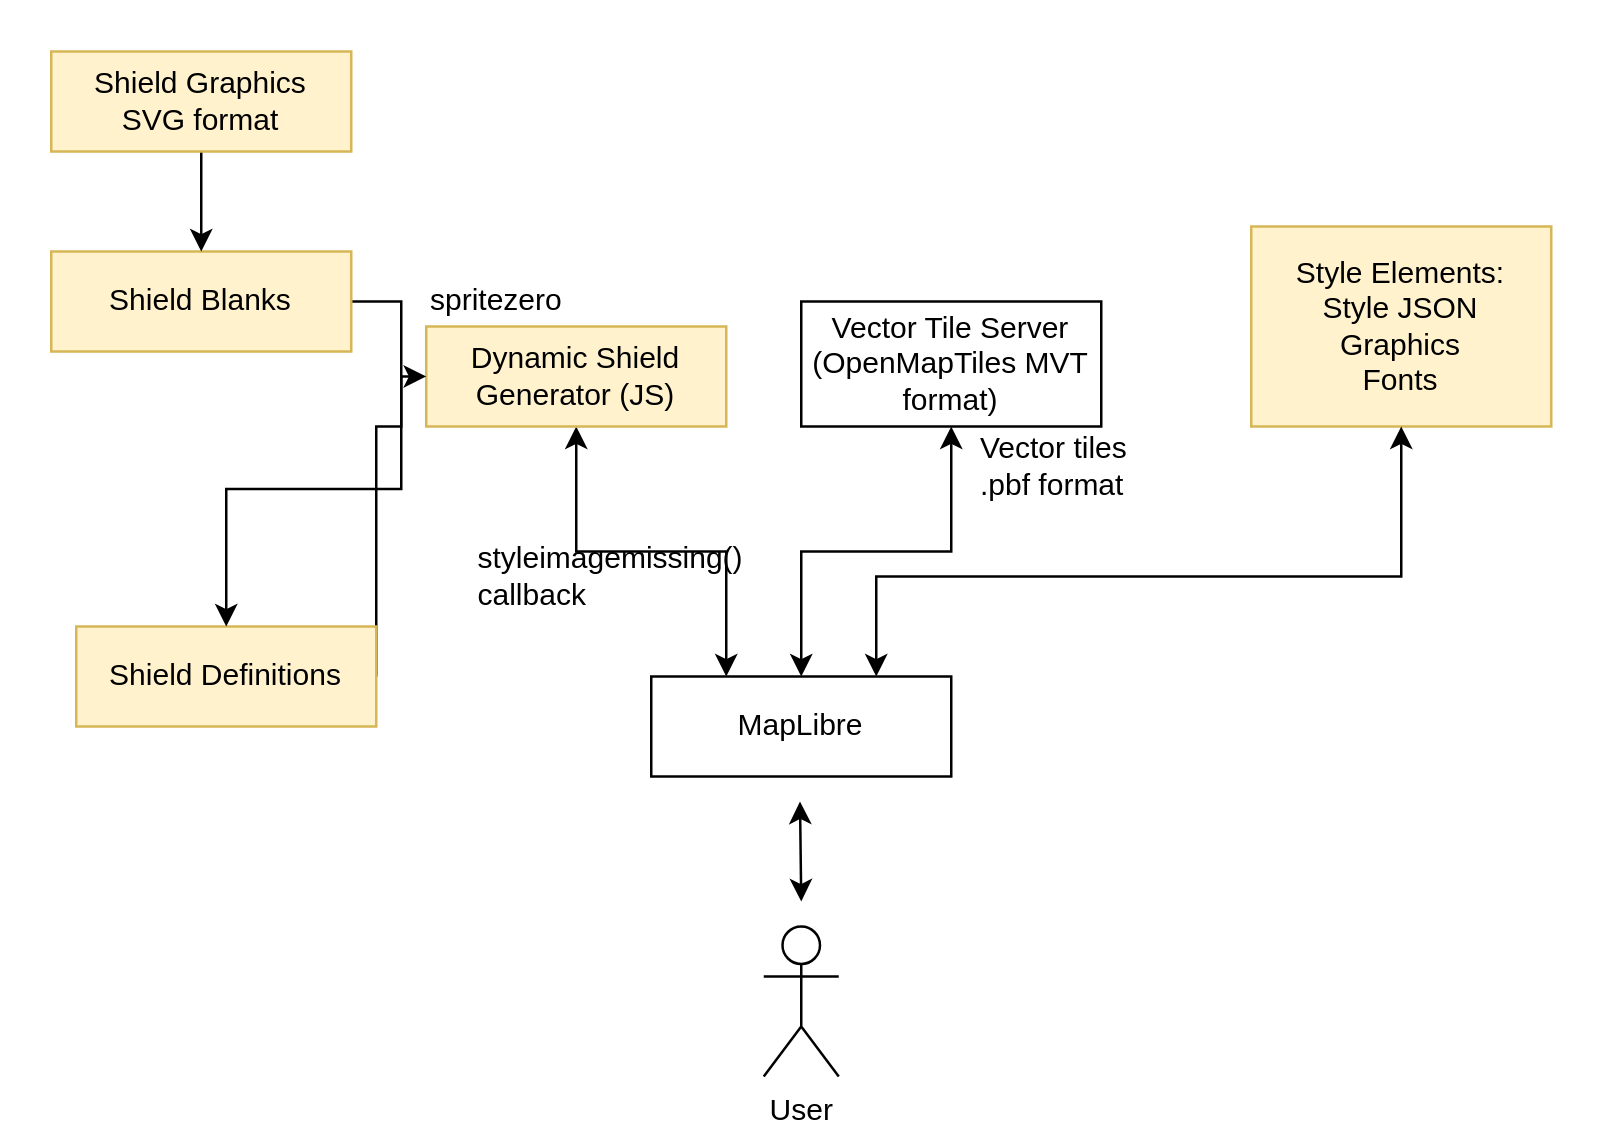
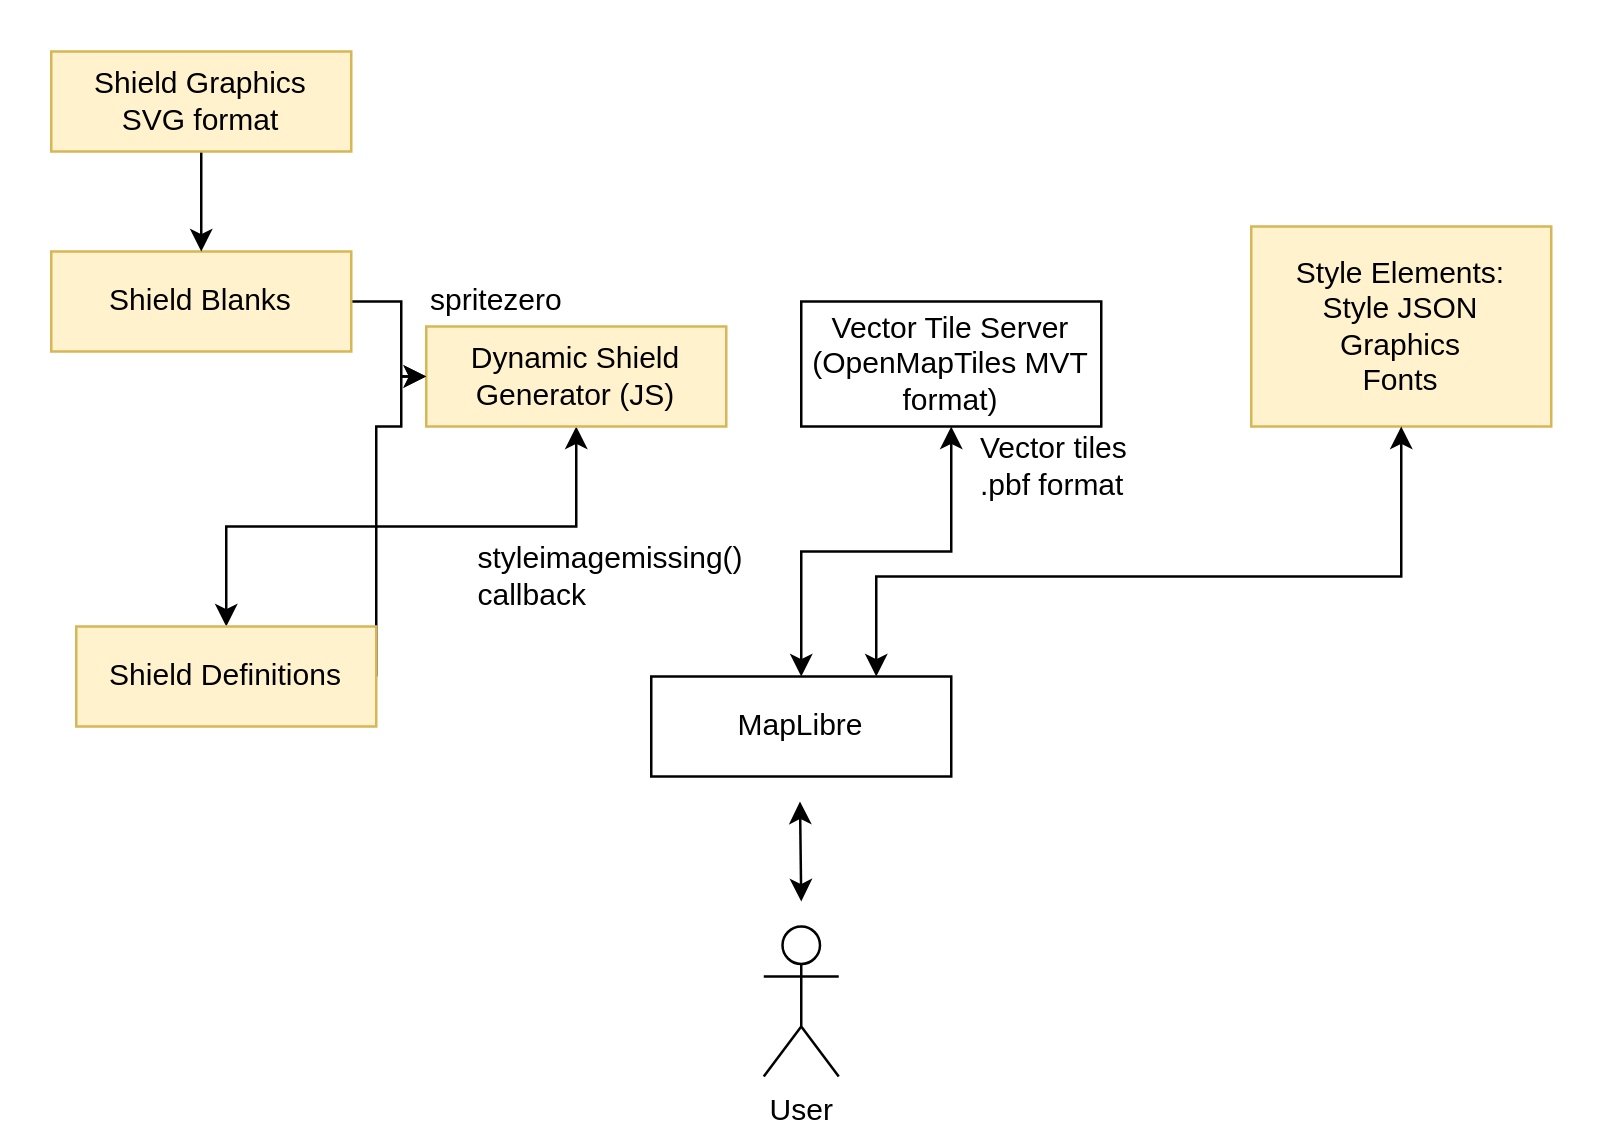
edge "Shield Blanks" -> "Shield Definitions": now "Shield Blanks" -> "Dynamic Shield Generator (JS)"
edge "Dynamic Shield Generator (JS)" -- "MapLibre": now "Dynamic Shield Generator (JS)" -- "Shield Definitions"
